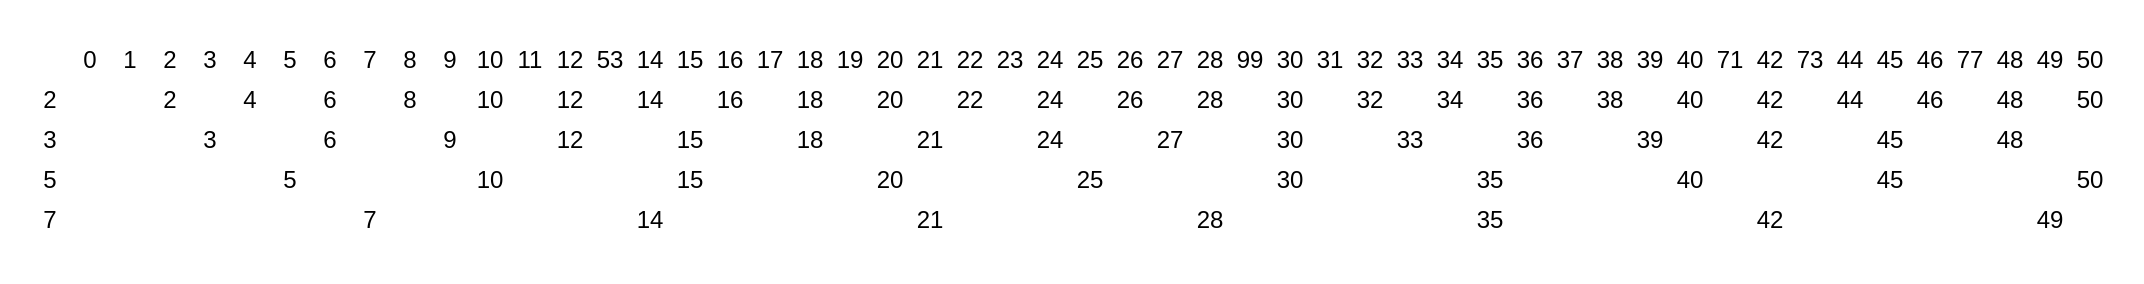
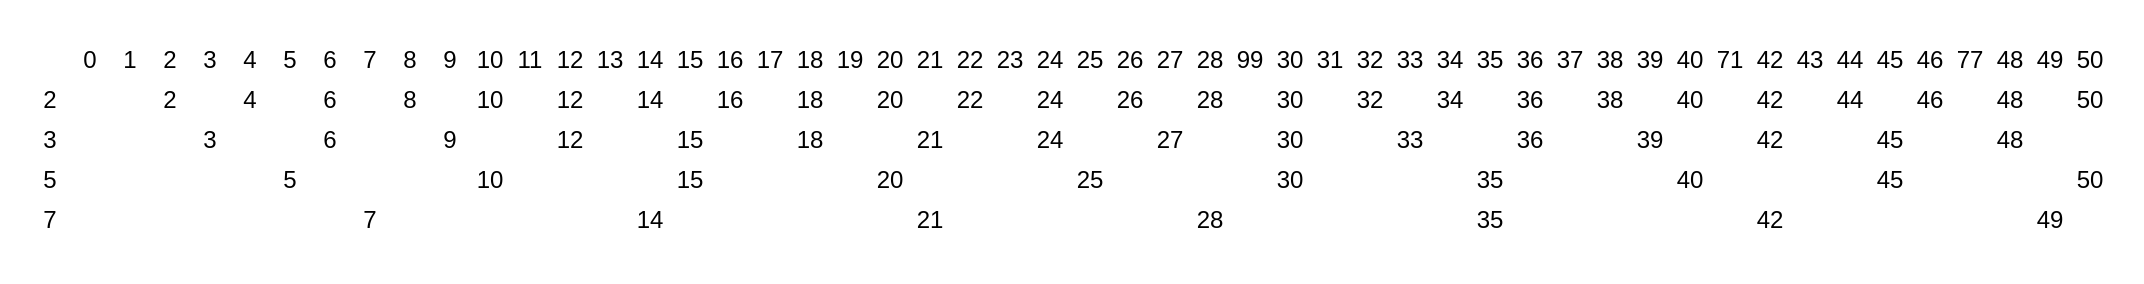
node "53": label "53" -> "13"
node "73": label "73" -> "43"
